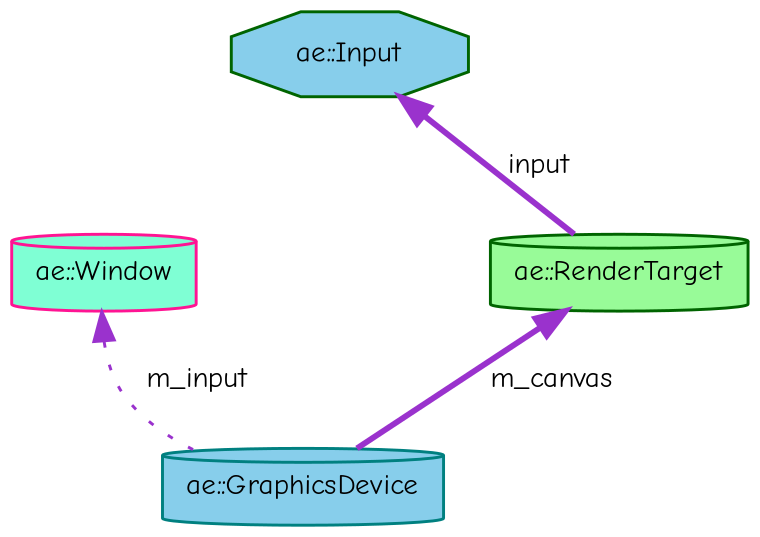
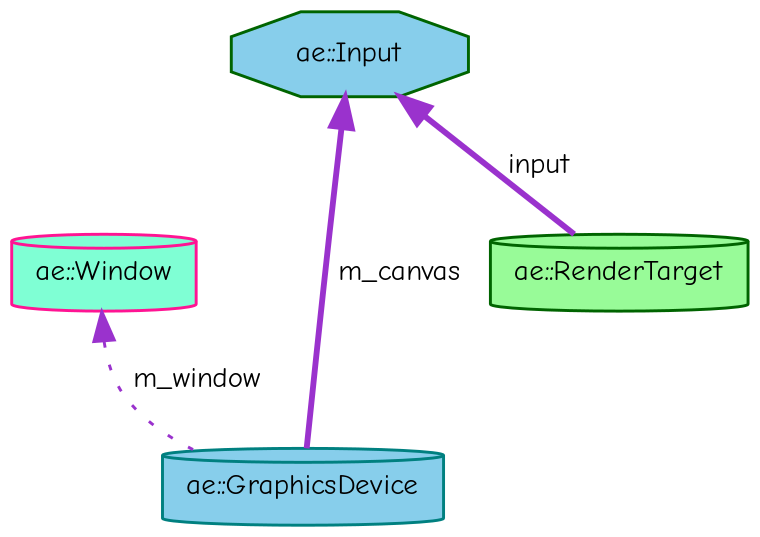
edge "ae::GraphicsDevice" -> "ae::Window": label " m_input" -> " m_window"
edge "ae::GraphicsDevice" -> "ae::RenderTarget": now "ae::GraphicsDevice" -> "ae::Input"
